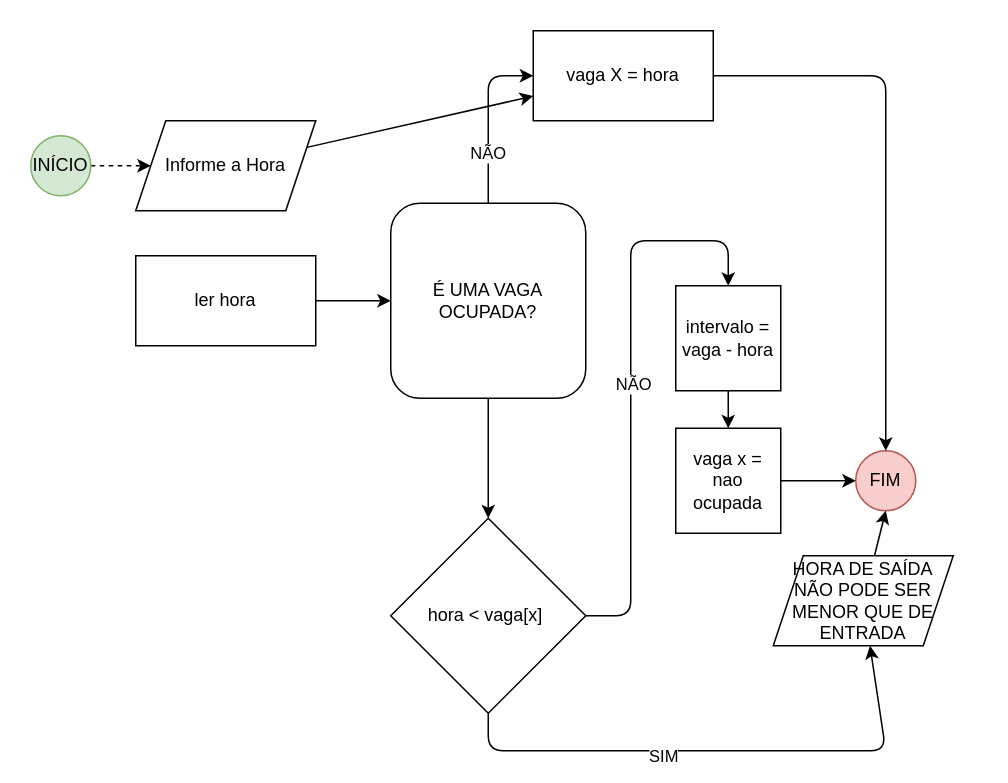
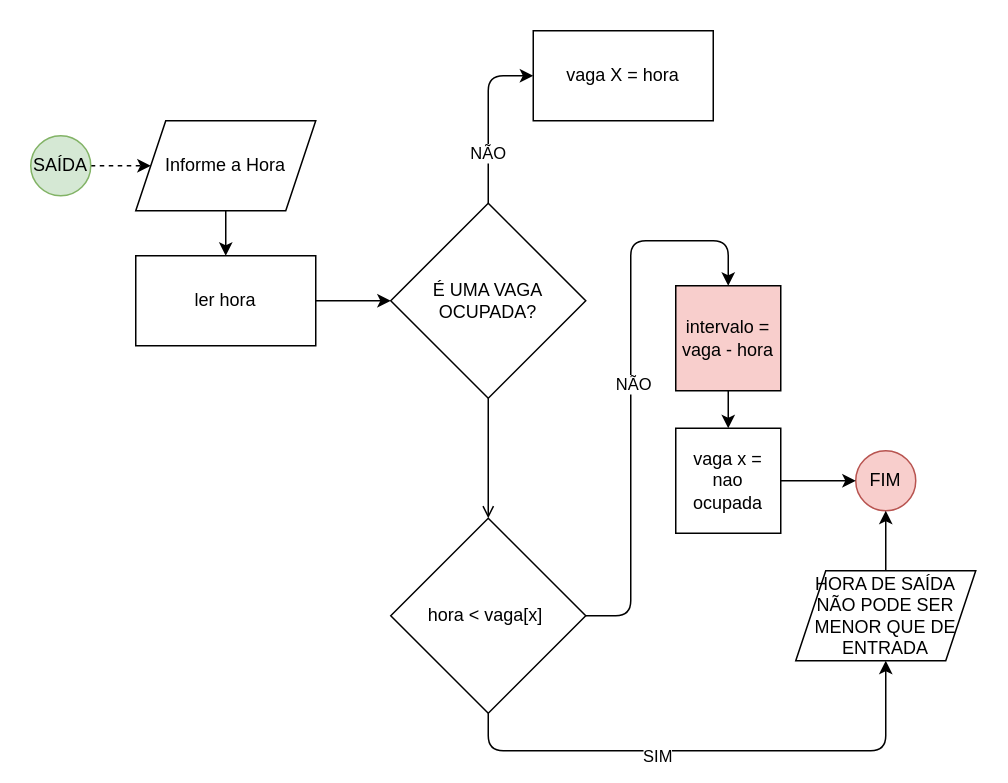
edge "Informe a Hora" -> "vaga X = hora": now "Informe a Hora" -> "ler hora"
node "INÍCIO": label "INÍCIO" -> "SAÍDA"
edge "vaga X = hora" -> "FIM": removed
node "É UMA VAGA OCUPADA?": shape rounded rectangle -> diamond
node "intervalo = vaga - hora": fillcolor #ffffff -> #f8cecc
edge "É UMA VAGA OCUPADA?" -> "hora < vaga[x]": arrowhead classic -> open
node "HORA DE SAÍDA NÃO PODE SER MENOR QUE DE ENTRADA": moved (863, 601) -> (886, 616)
